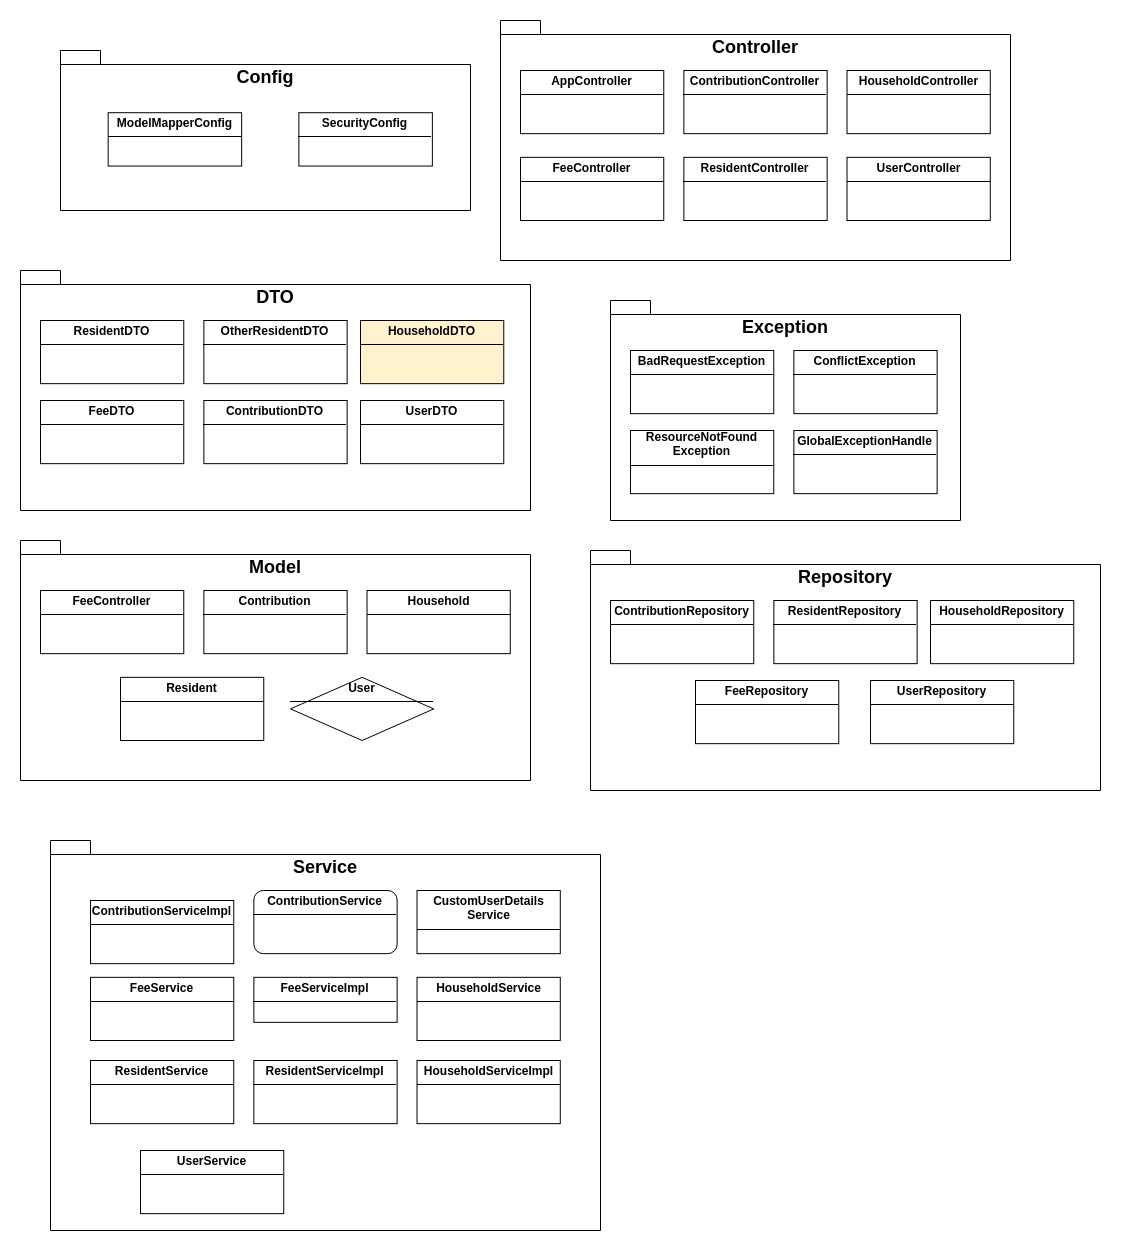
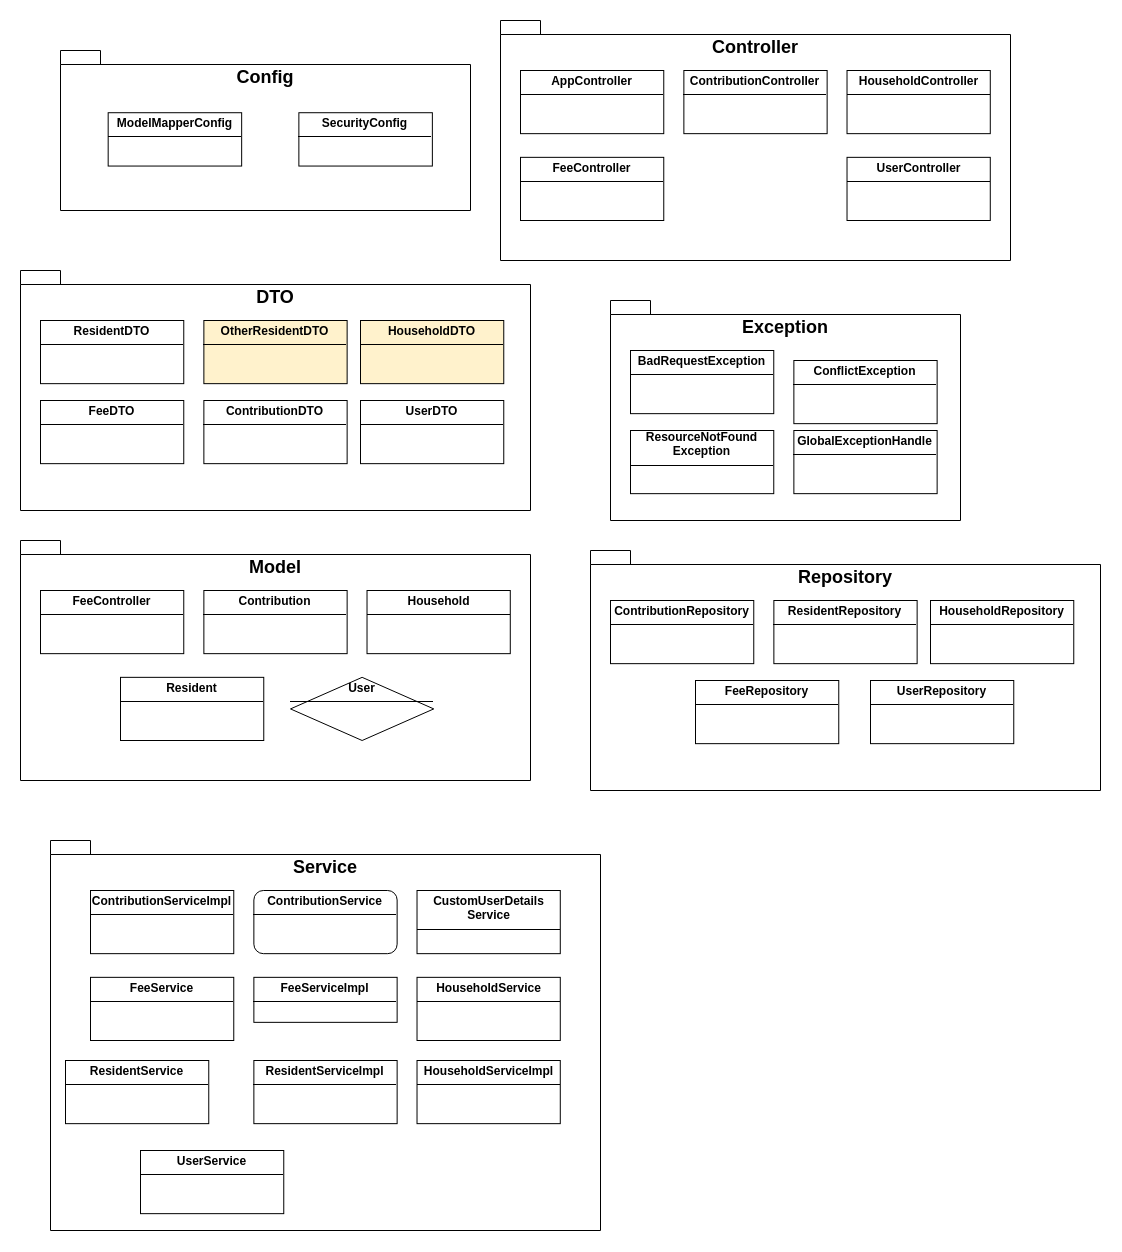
node "ResidentController": removed
node "OtherResidentDTO": fillcolor #ffffff -> #fff2cc
node "ConflictException": moved (866, 382) -> (866, 392)
node "ContributionServiceImpl": moved (162, 932) -> (162, 922)
node "ResidentService": moved (162, 1092) -> (137, 1092)
